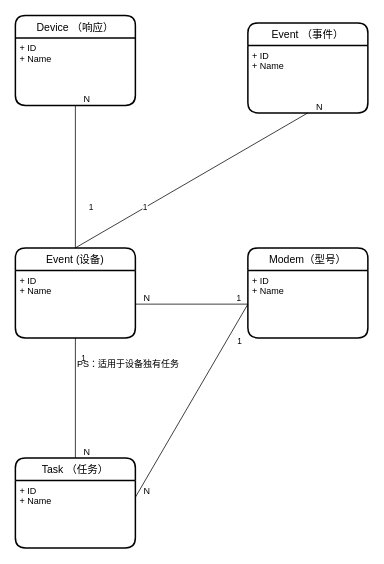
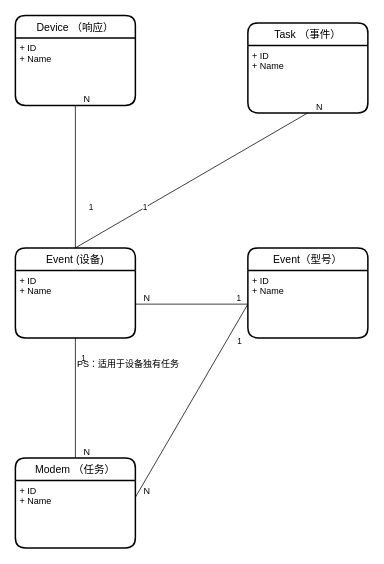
node "Event （事件）": label "Event （事件）" -> "Task （事件）"
node "Modem（型号）": label "Modem（型号）" -> "Event（型号）"
node "Task （任务）": label "Task （任务）" -> "Modem （任务）"
